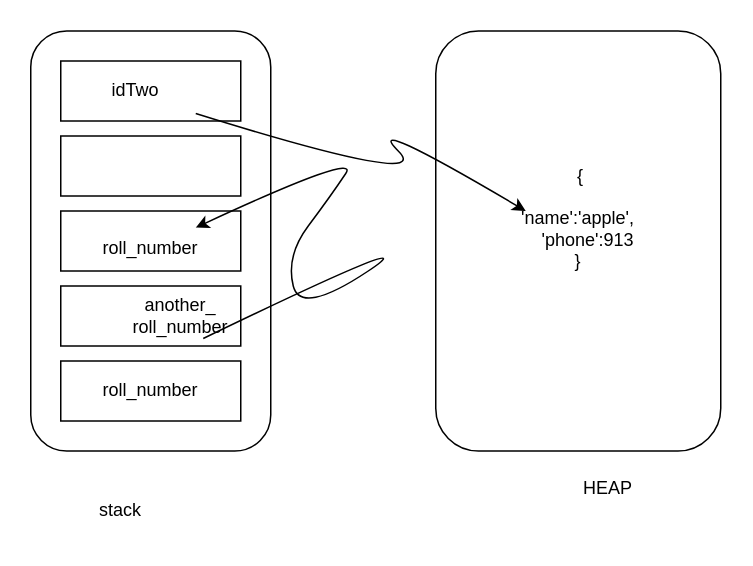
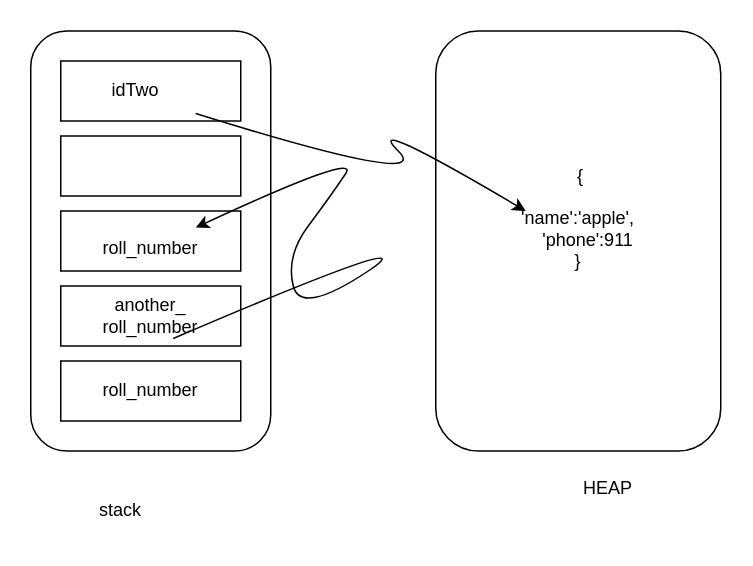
node "{ 'name':'apple', 'phone':913 }": label "{ 'name':'apple', 'phone':913 }" -> "{ 'name':'apple', 'phone':911 }"
node "another_ roll_number": moved (181, 316) -> (151, 316)
